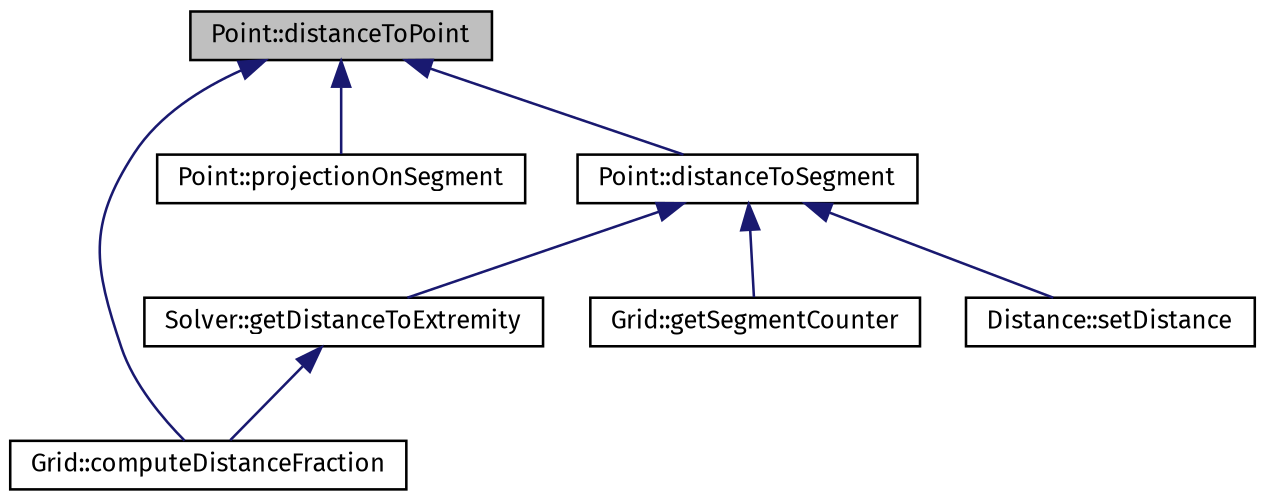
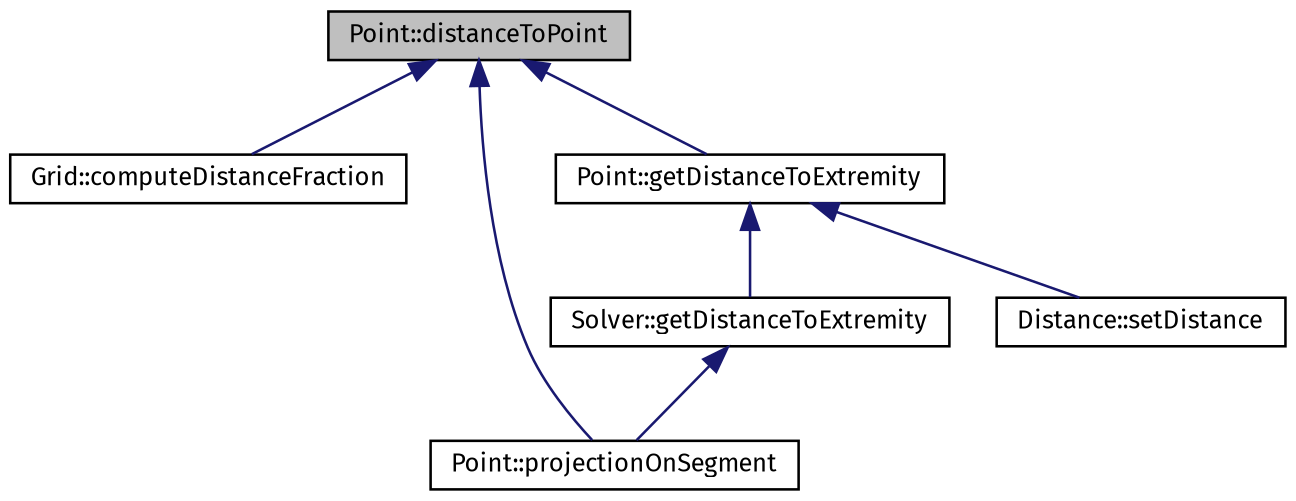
node "Point::distanceToSegment": label "Point::distanceToSegment" -> "Point::getDistanceToExtremity"
node "Grid::getSegmentCounter": removed
edge "Grid::computeDistanceFraction" -> "Solver::getDistanceToExtremity": now "Point::projectionOnSegment" -> "Solver::getDistanceToExtremity"
